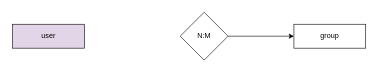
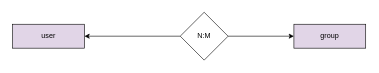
edge "N:M" -> "user": added
node "group": fillcolor #ffffff -> #e1d5e7
